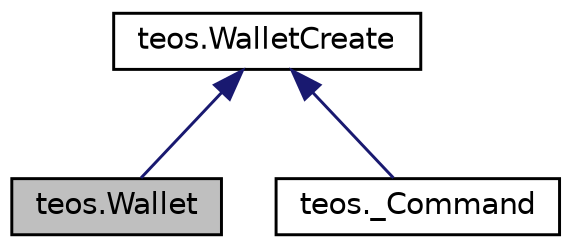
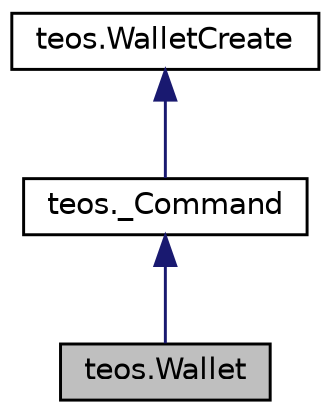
edge "teos.Wallet" -> "teos.WalletCreate": now "teos.Wallet" -> "teos._Command"
